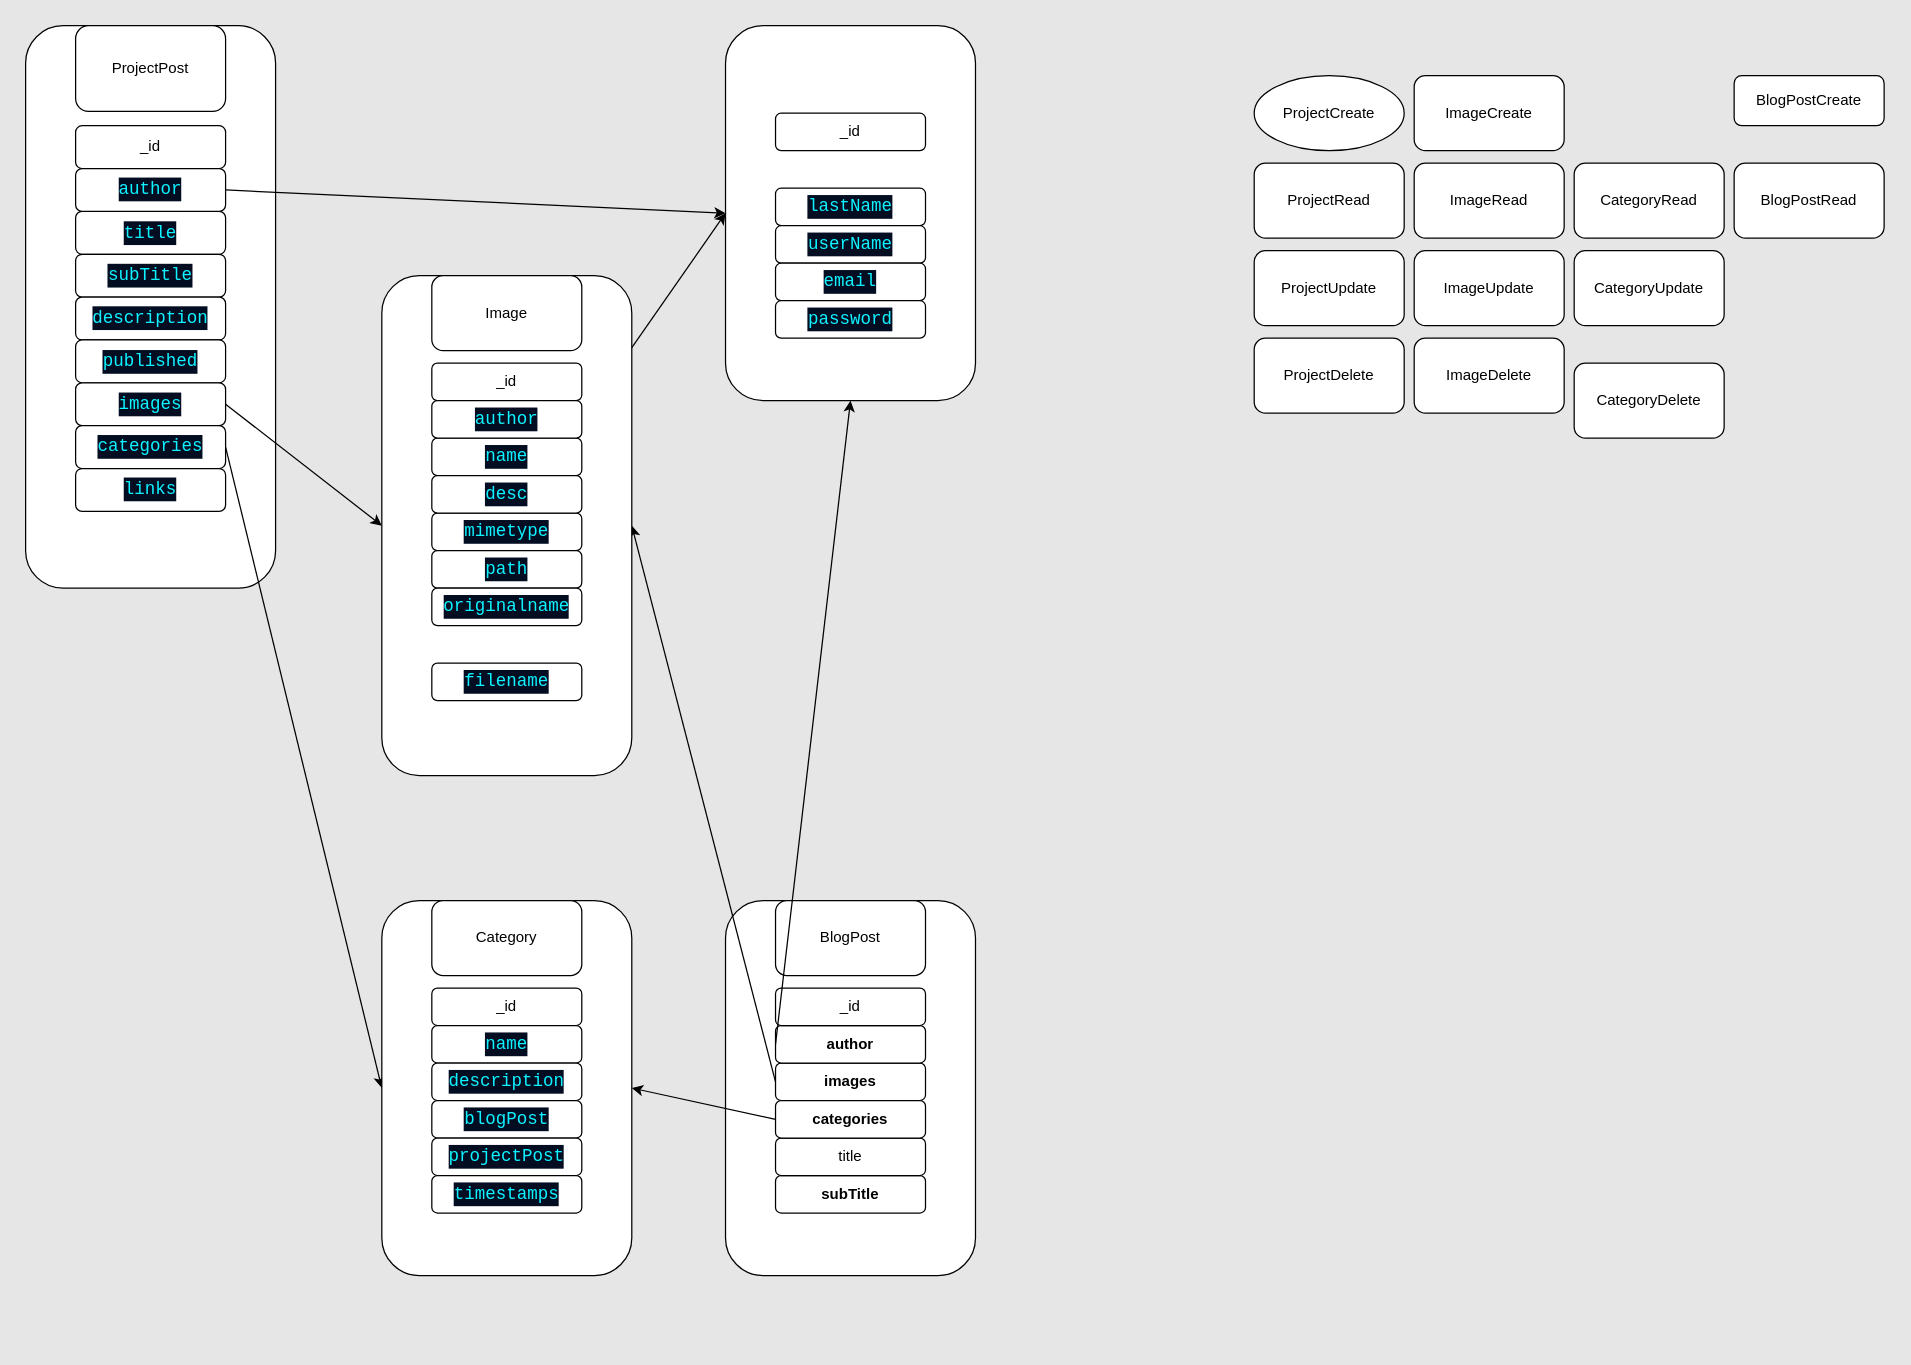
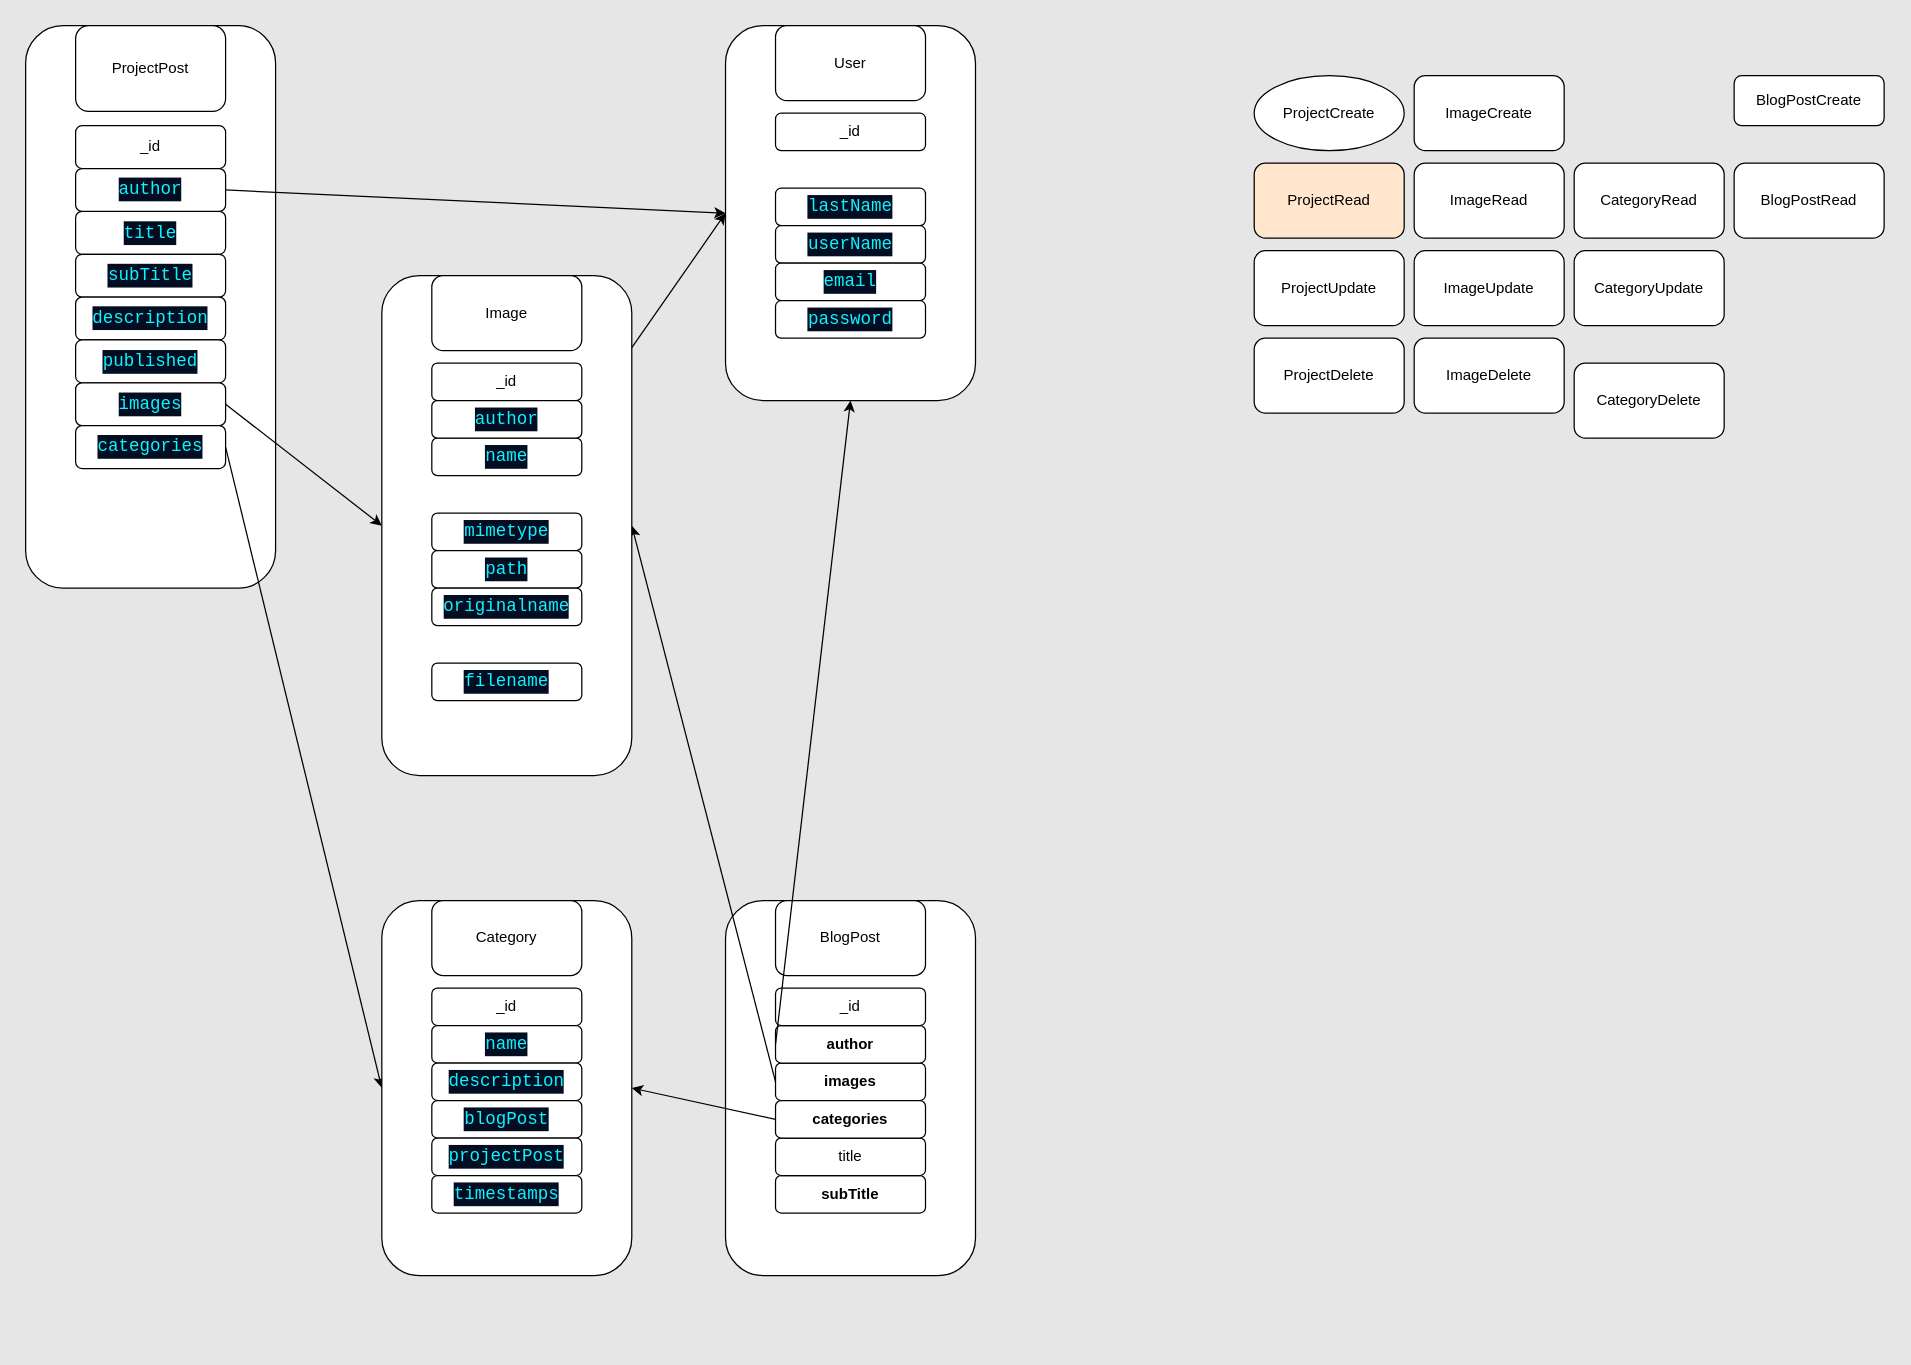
node "User": added
node "ProjectRead": fillcolor #ffffff -> #ffe6cc
node "links": removed
node "desc": removed
